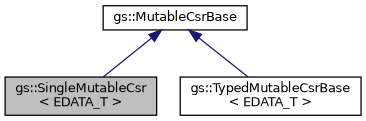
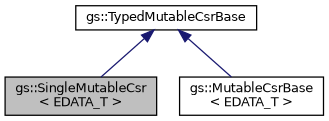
node "gs::MutableCsrBase": label "gs::MutableCsrBase" -> "gs::TypedMutableCsrBase"
node "gs::TypedMutableCsrBase < EDATA_T >": label "gs::TypedMutableCsrBase < EDATA_T >" -> "gs::MutableCsrBase < EDATA_T >"
